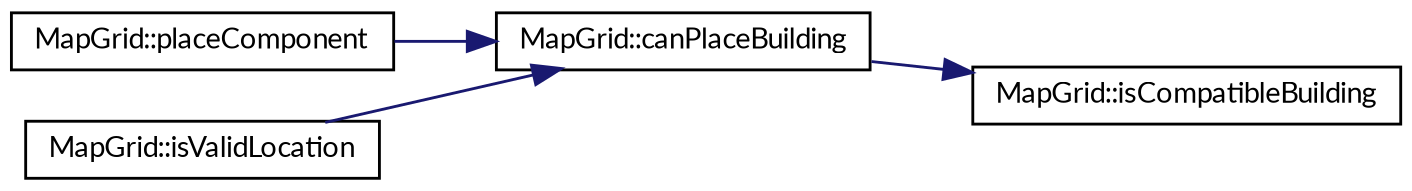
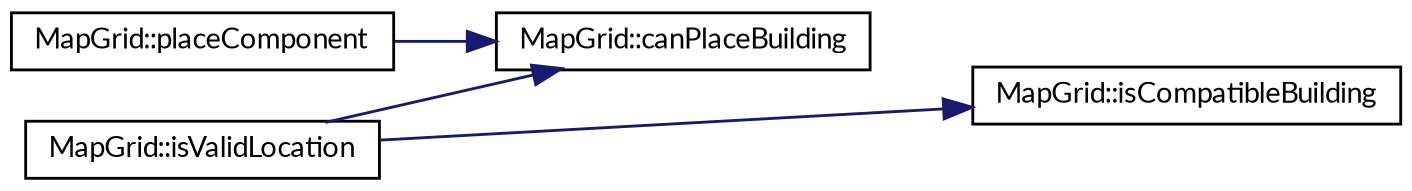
edge "MapGrid::canPlaceBuilding" -> "MapGrid::isCompatibleBuilding": now "MapGrid::isValidLocation" -> "MapGrid::isCompatibleBuilding"
